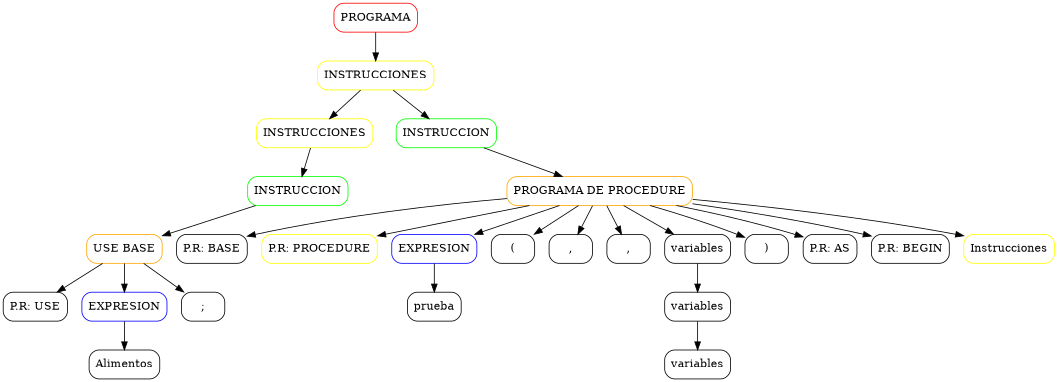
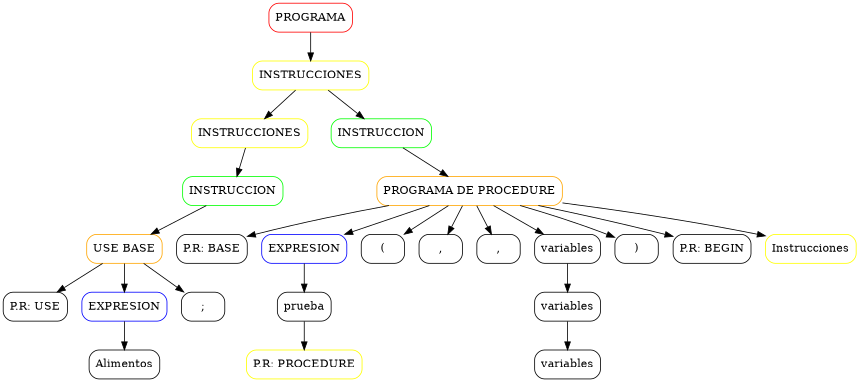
edge "PROGRAMA DE PROCEDURE" -> "P.R: PROCEDURE": now "prueba" -> "P.R: PROCEDURE"
node "P.R: AS": removed
